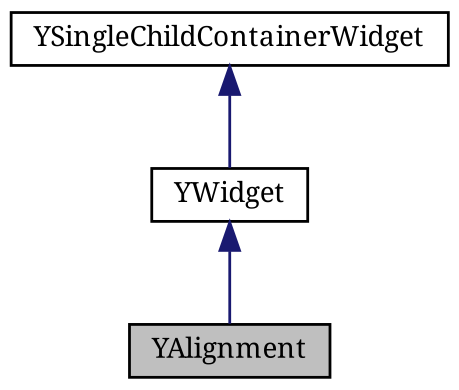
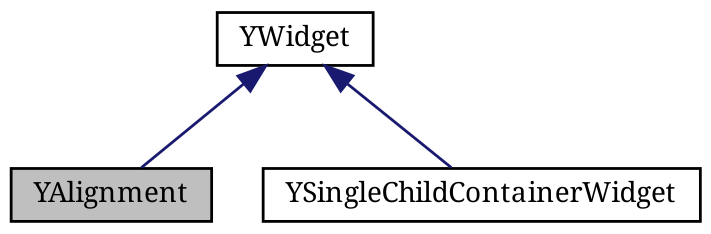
edge "YWidget" -> "YSingleChildContainerWidget": reversed
